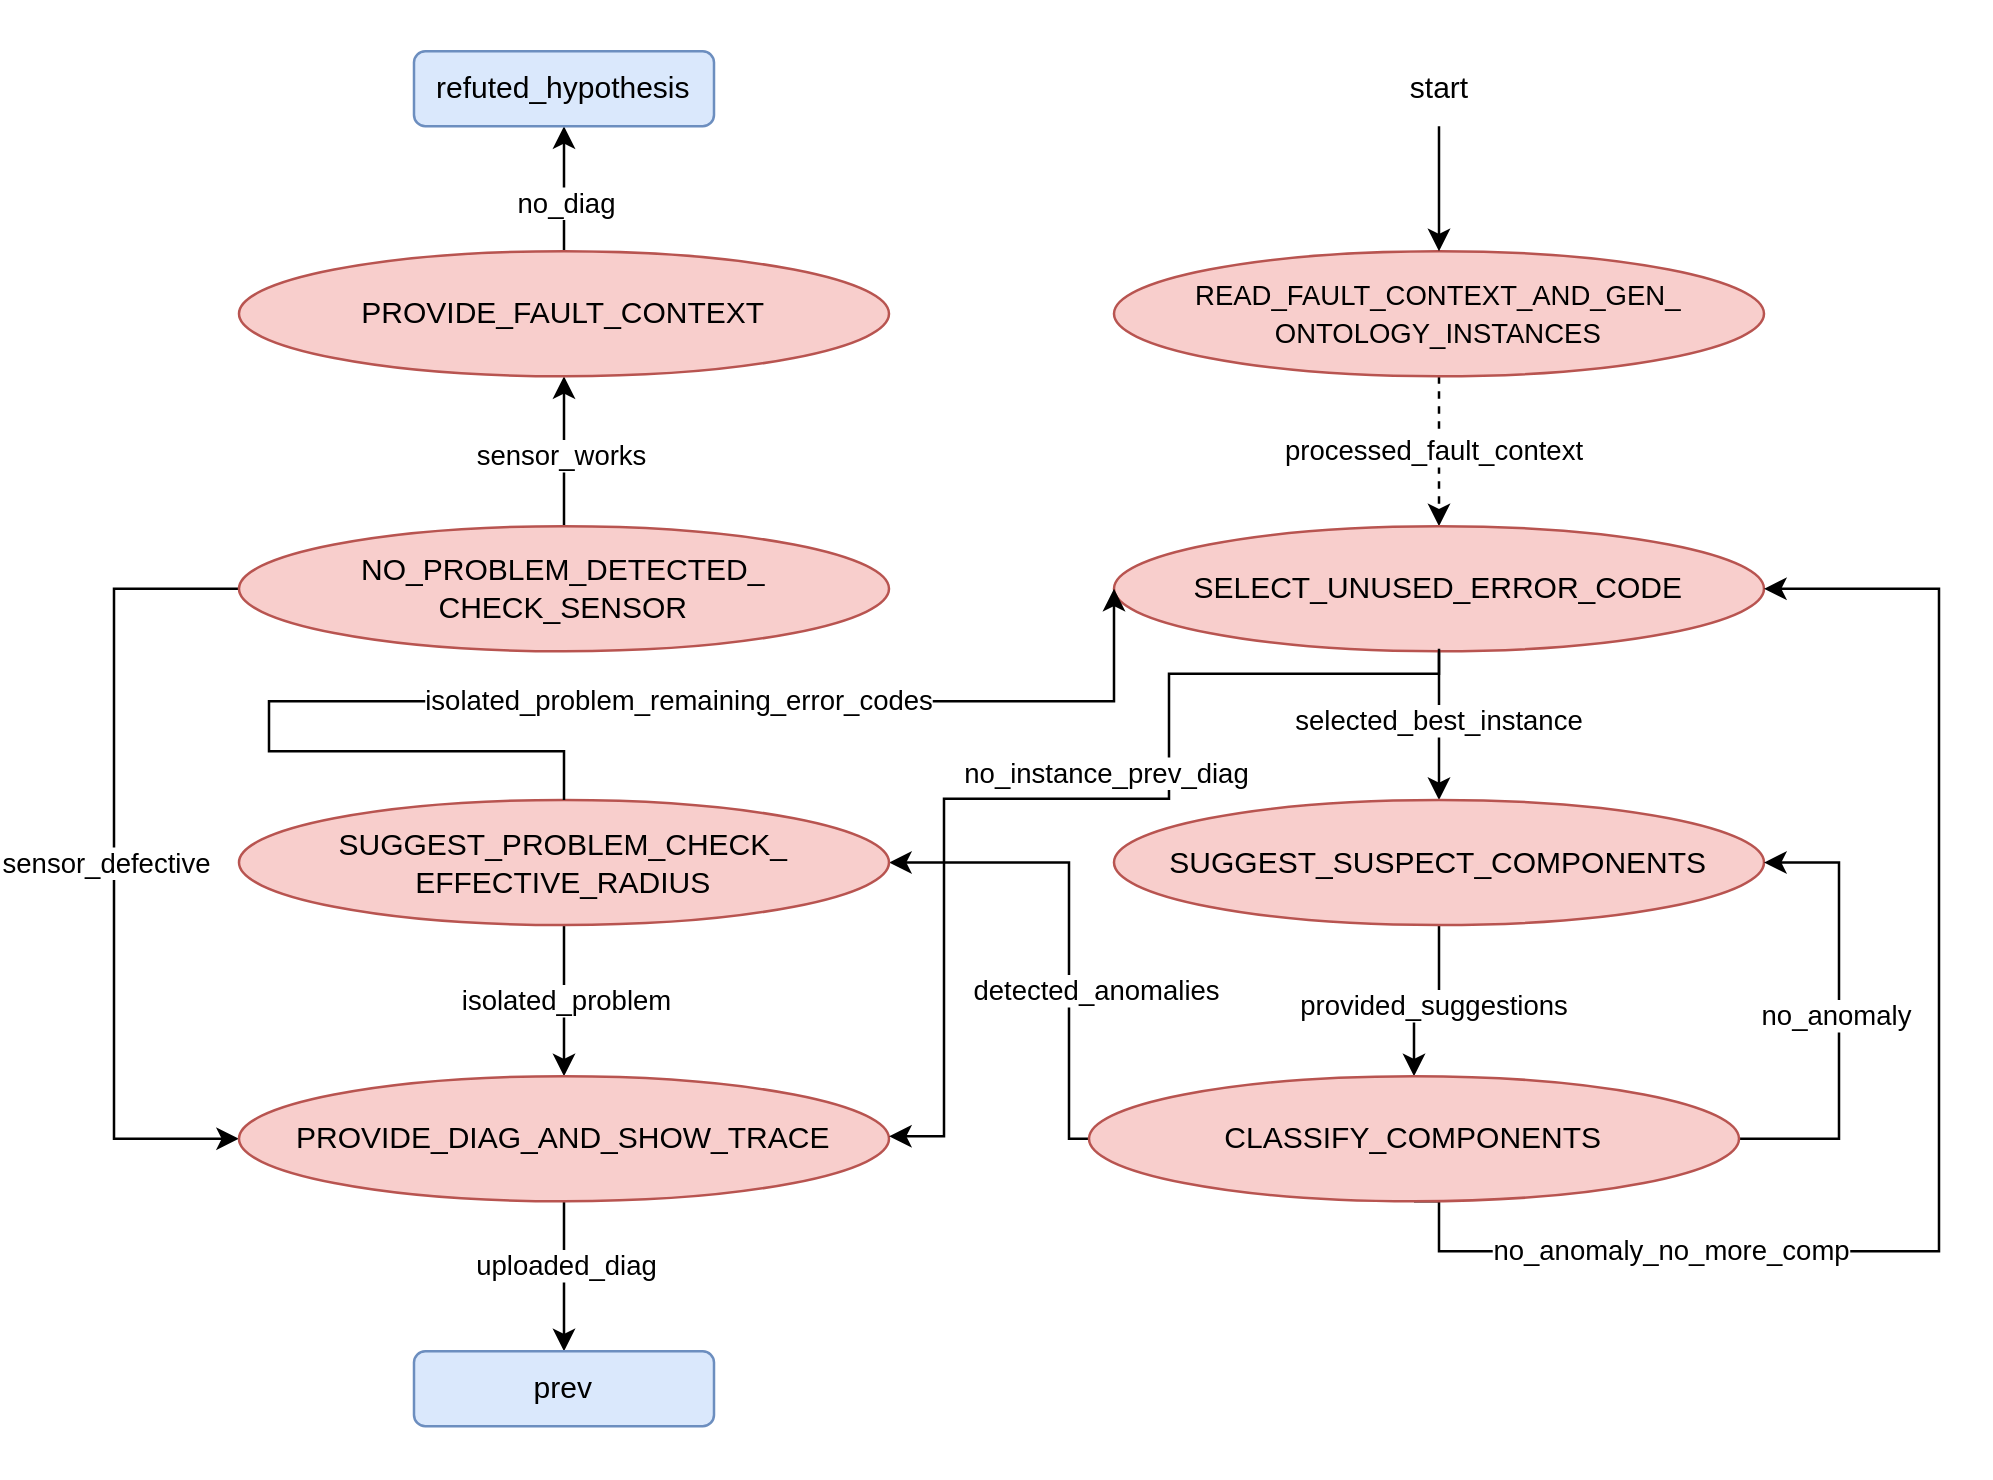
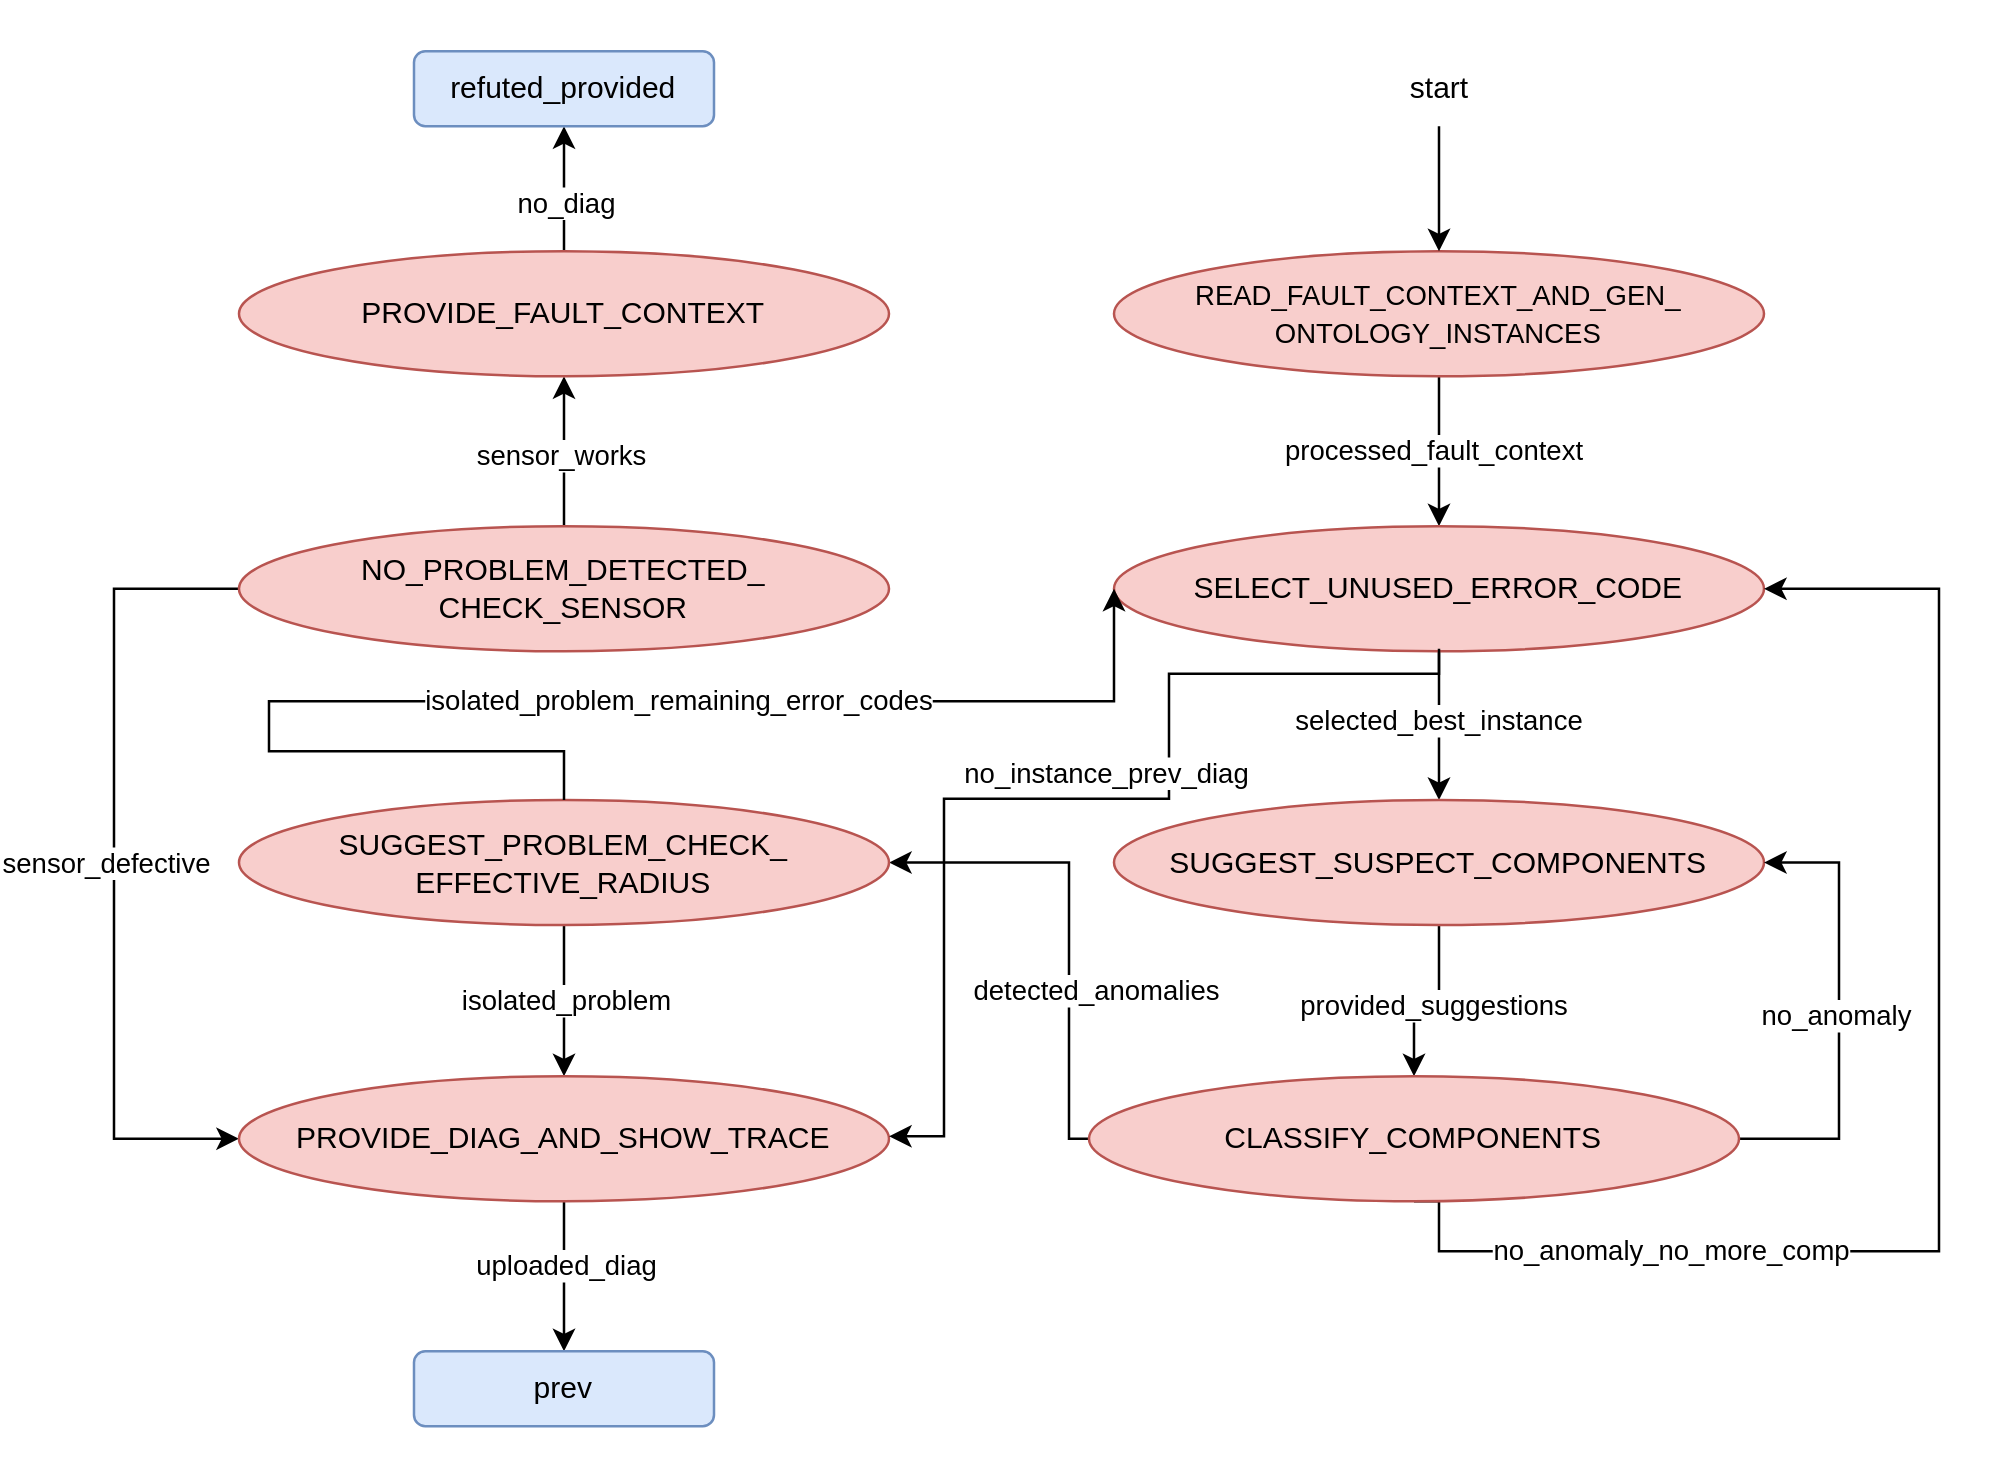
node "refuted_hypothesis": label "refuted_hypothesis" -> "refuted_provided"
edge "READ_FAULT_CONTEXT_AND_GEN_ ONTOLOGY_INSTANCES" -> "SELECT_UNUSED_ERROR_CODE": style dashed -> solid
